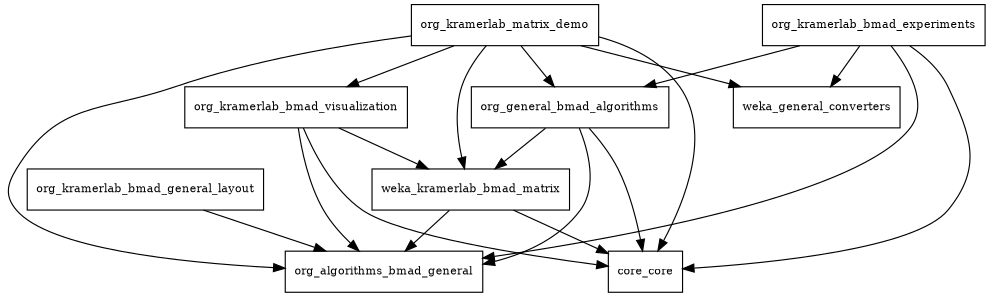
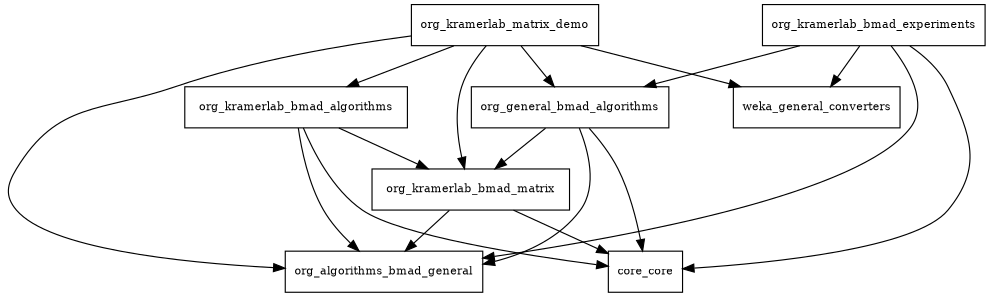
node "org_kramerlab_bmad_visualization": label "org_kramerlab_bmad_visualization" -> "org_kramerlab_bmad_algorithms"
edge "org_kramerlab_matrix_demo" -> "core_core": removed
node "org_kramerlab_bmad_general_layout": removed
node "weka_kramerlab_bmad_matrix": label "weka_kramerlab_bmad_matrix" -> "org_kramerlab_bmad_matrix"
